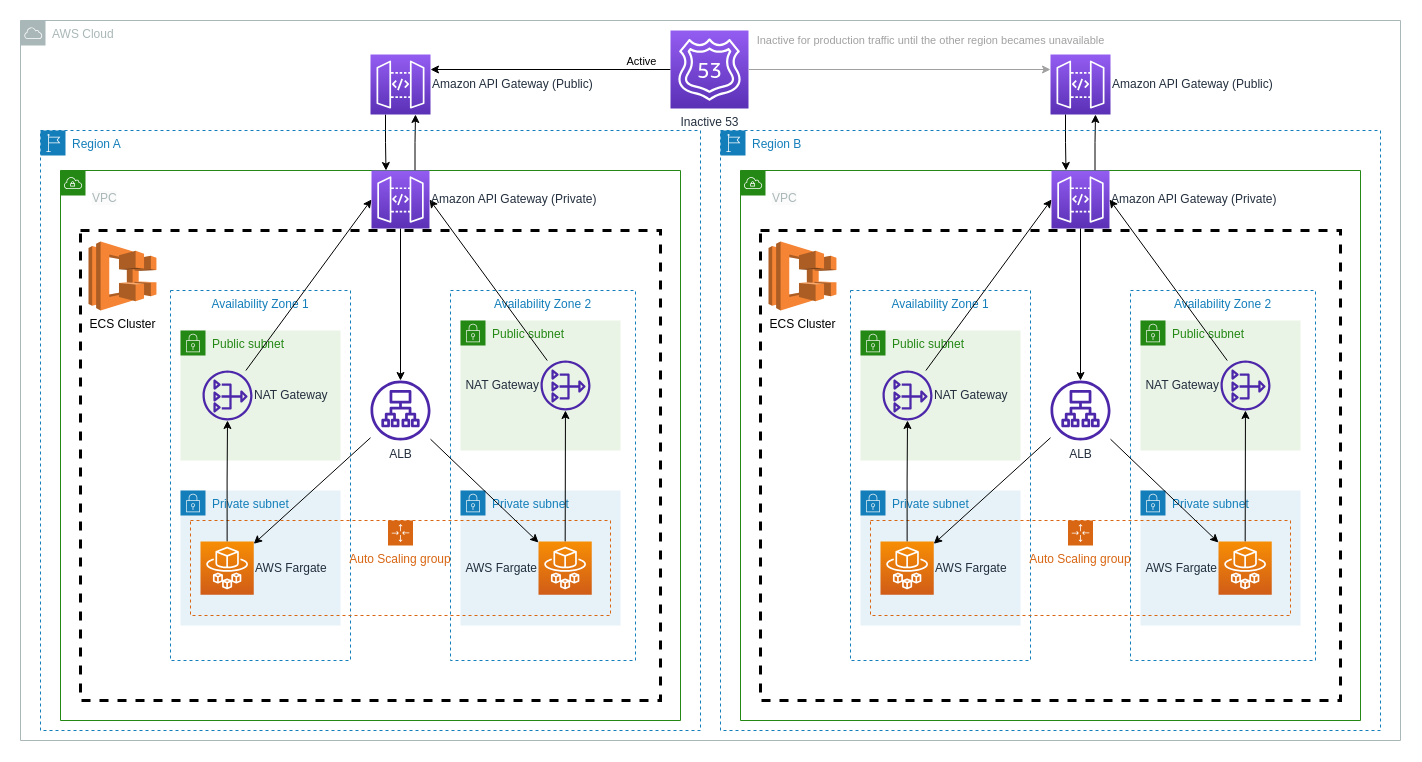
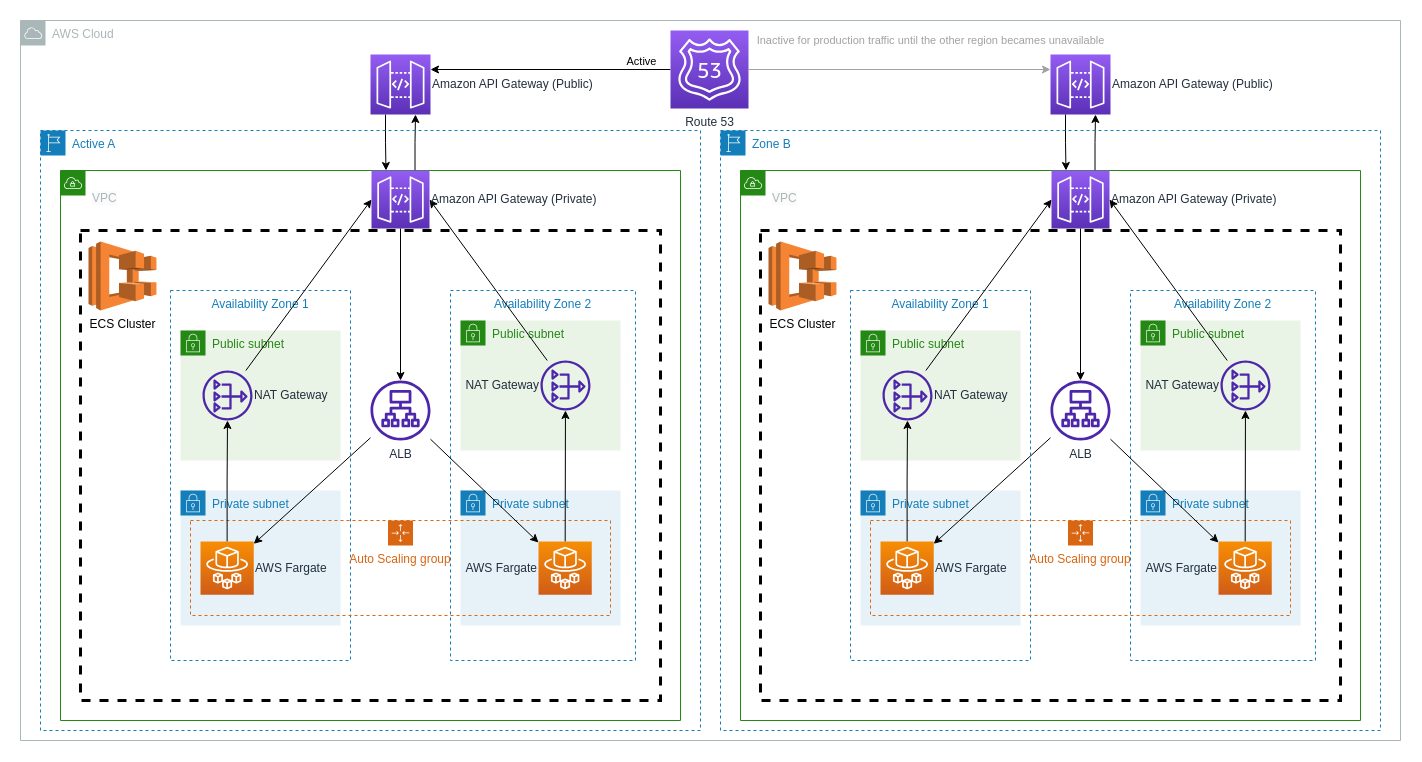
node "Inactive 53": label "Inactive 53" -> "Route 53"
node "Region A": label "Region A" -> "Active A"
node "Region B": label "Region B" -> "Zone B"
